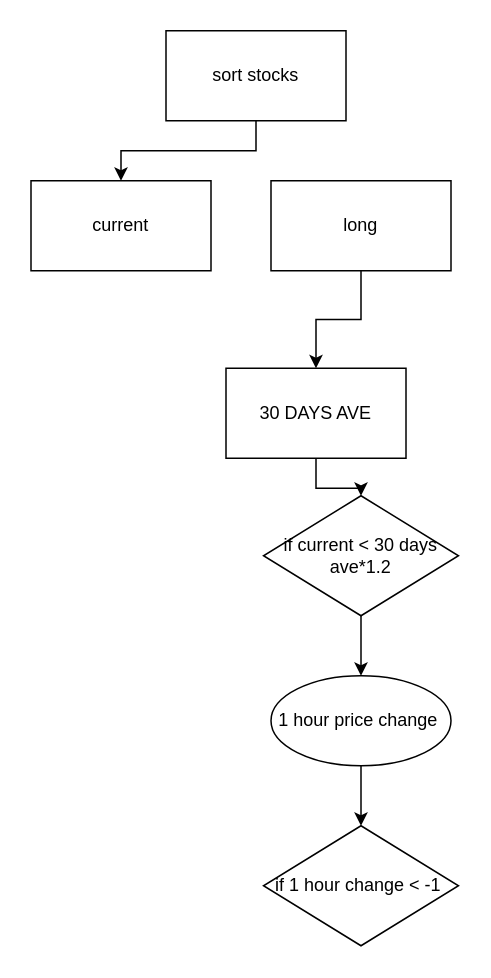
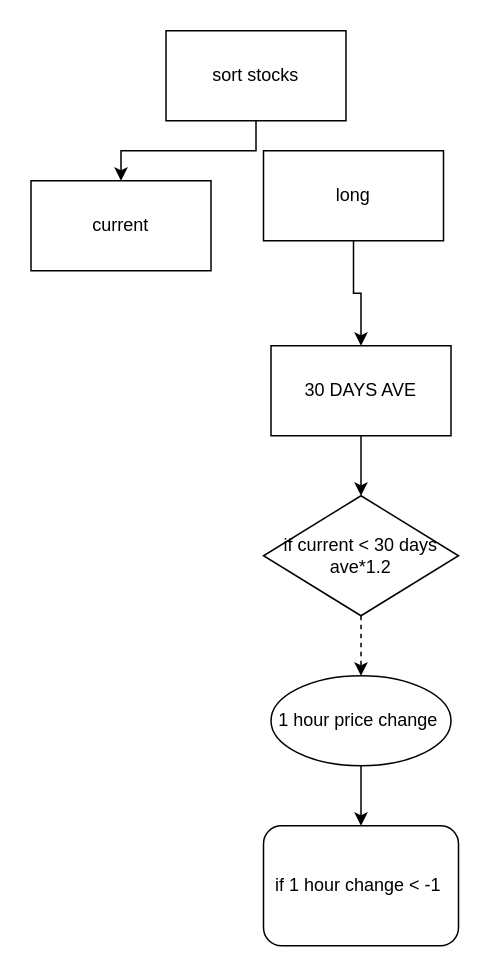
node "long": moved (361, 226) -> (353, 196)
node "30 DAYS AVE": moved (316, 413) -> (361, 391)
edge "if current < 30 days ave*1.2" -> "1 hour price change": style solid -> dashed
node "if 1 hour change < -1": shape diamond -> rounded rectangle
